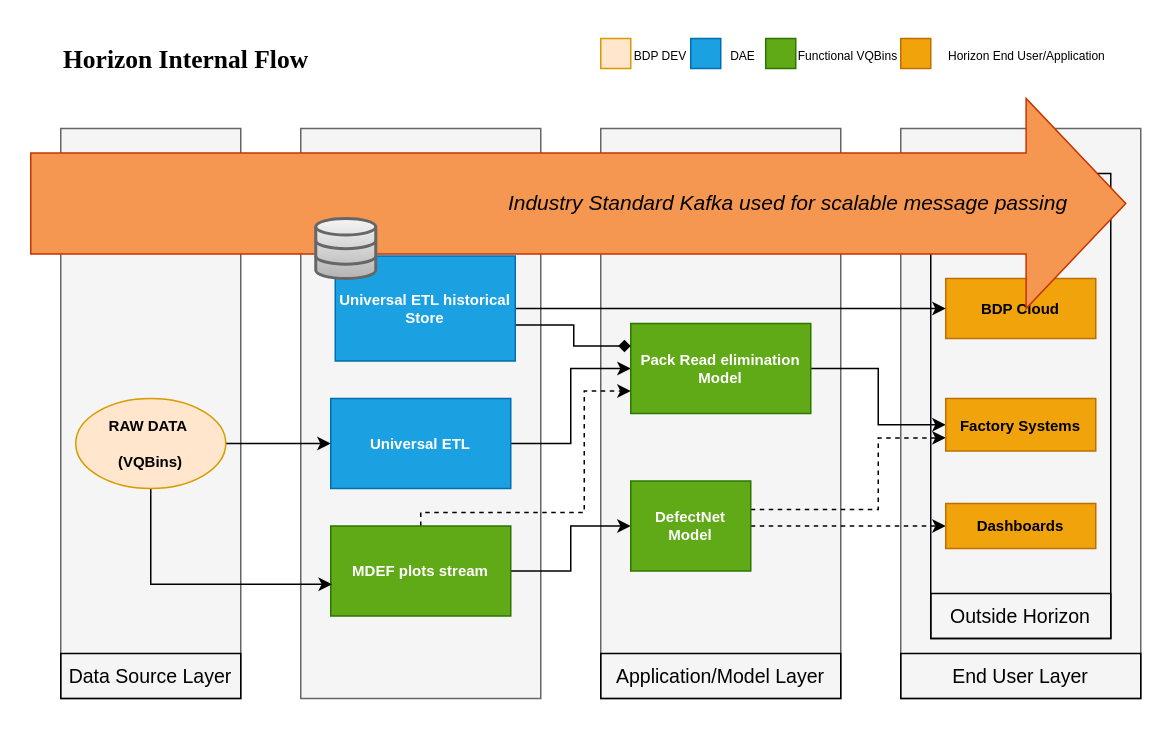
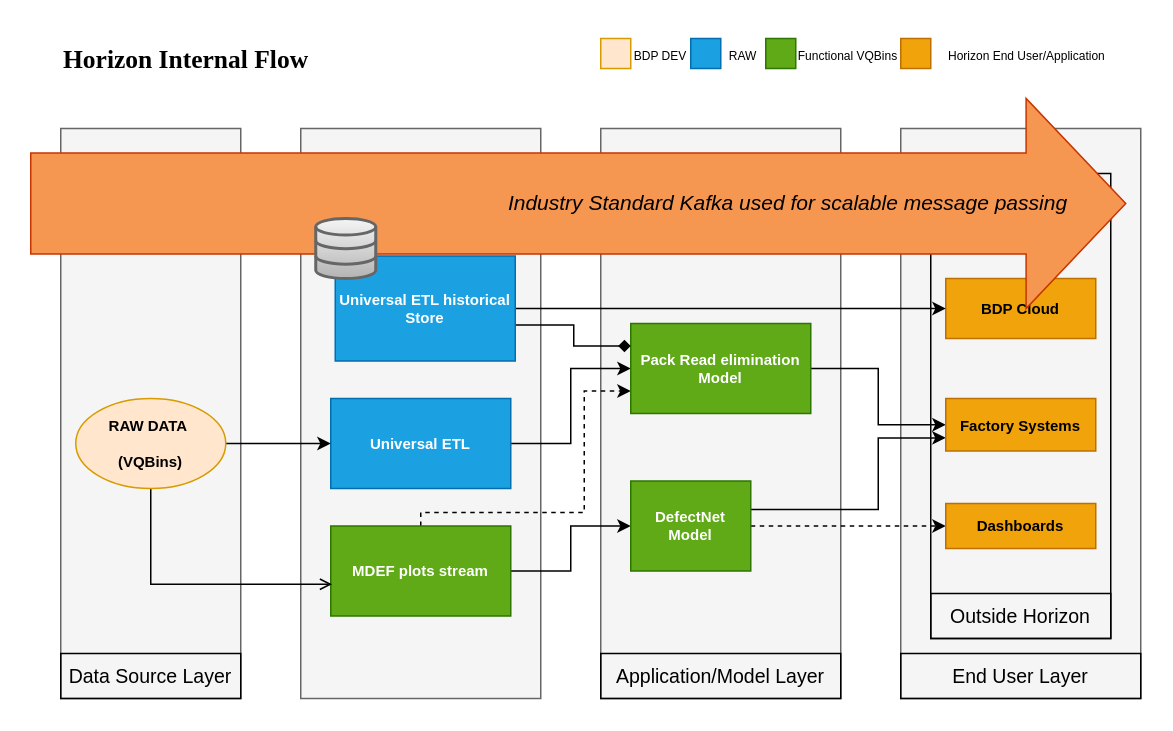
node "DAE": label "DAE" -> "RAW"
edge "DefectNet Model" -> "Factory Systems": style dashed -> solid
edge "RAW DATA (VQBins)" -> "MDEF plots stream": arrowhead classic -> open
